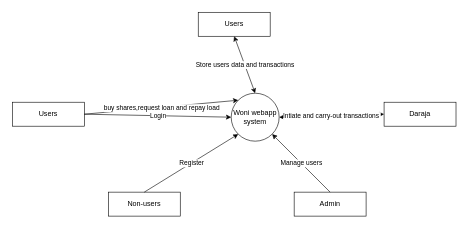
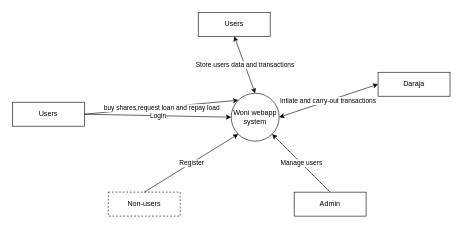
node "Daraja": moved (420, 114) -> (414, 84)
node "Non-users": style solid -> dashed
